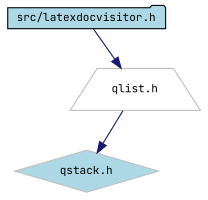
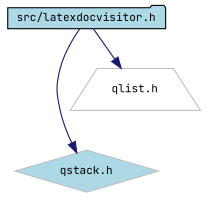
edge "qlist.h" -> "qstack.h": now "src/latexdocvisitor.h" -> "qstack.h"
